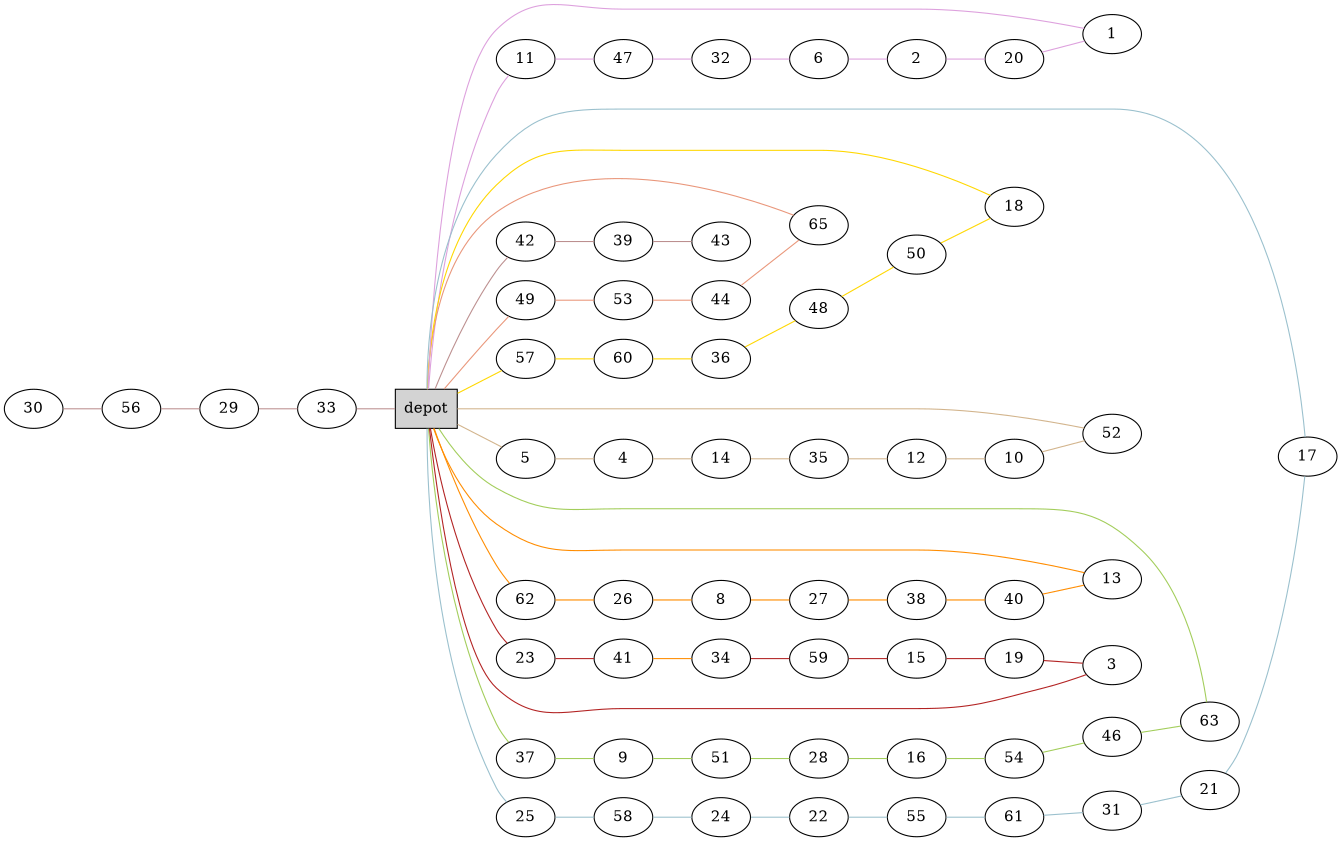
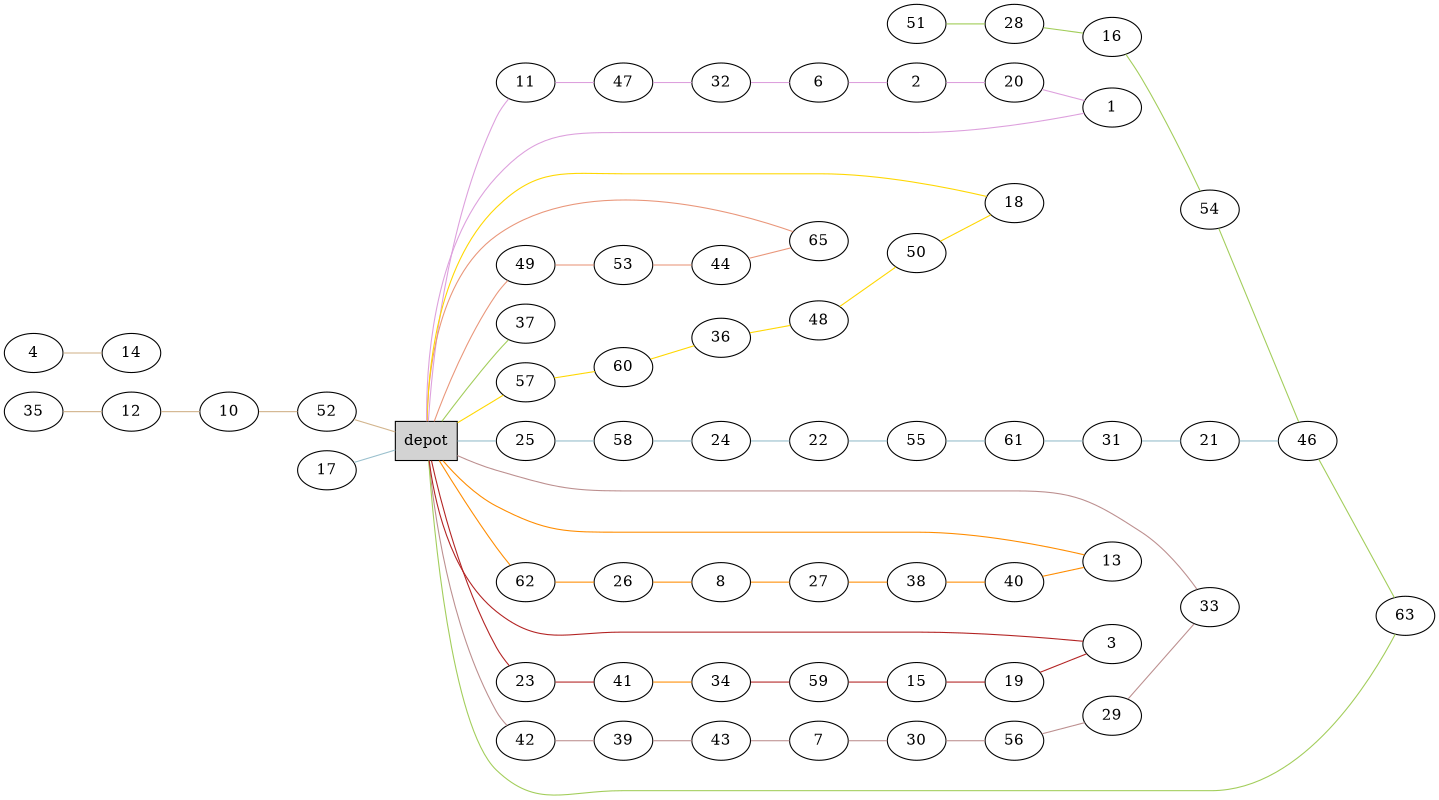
node "5": removed
edge "14" -- "35": removed
edge "17" -- "21": now "46" -- "21"
node "7": added
node "9": removed
